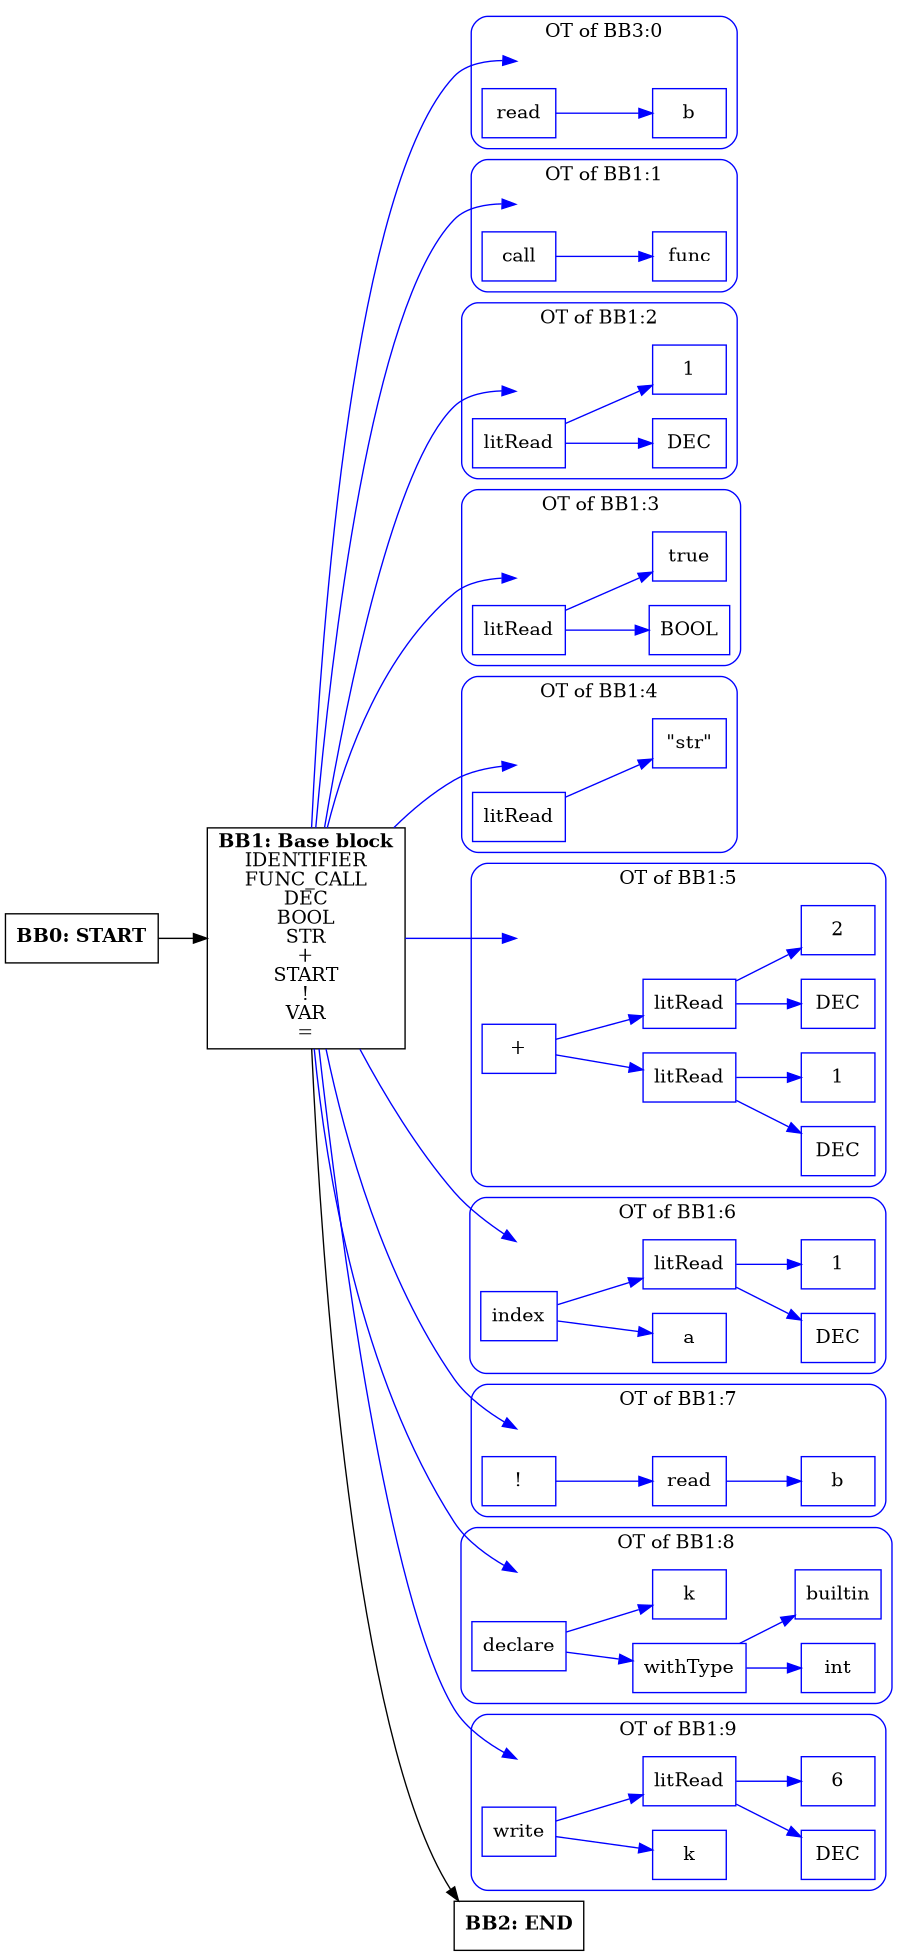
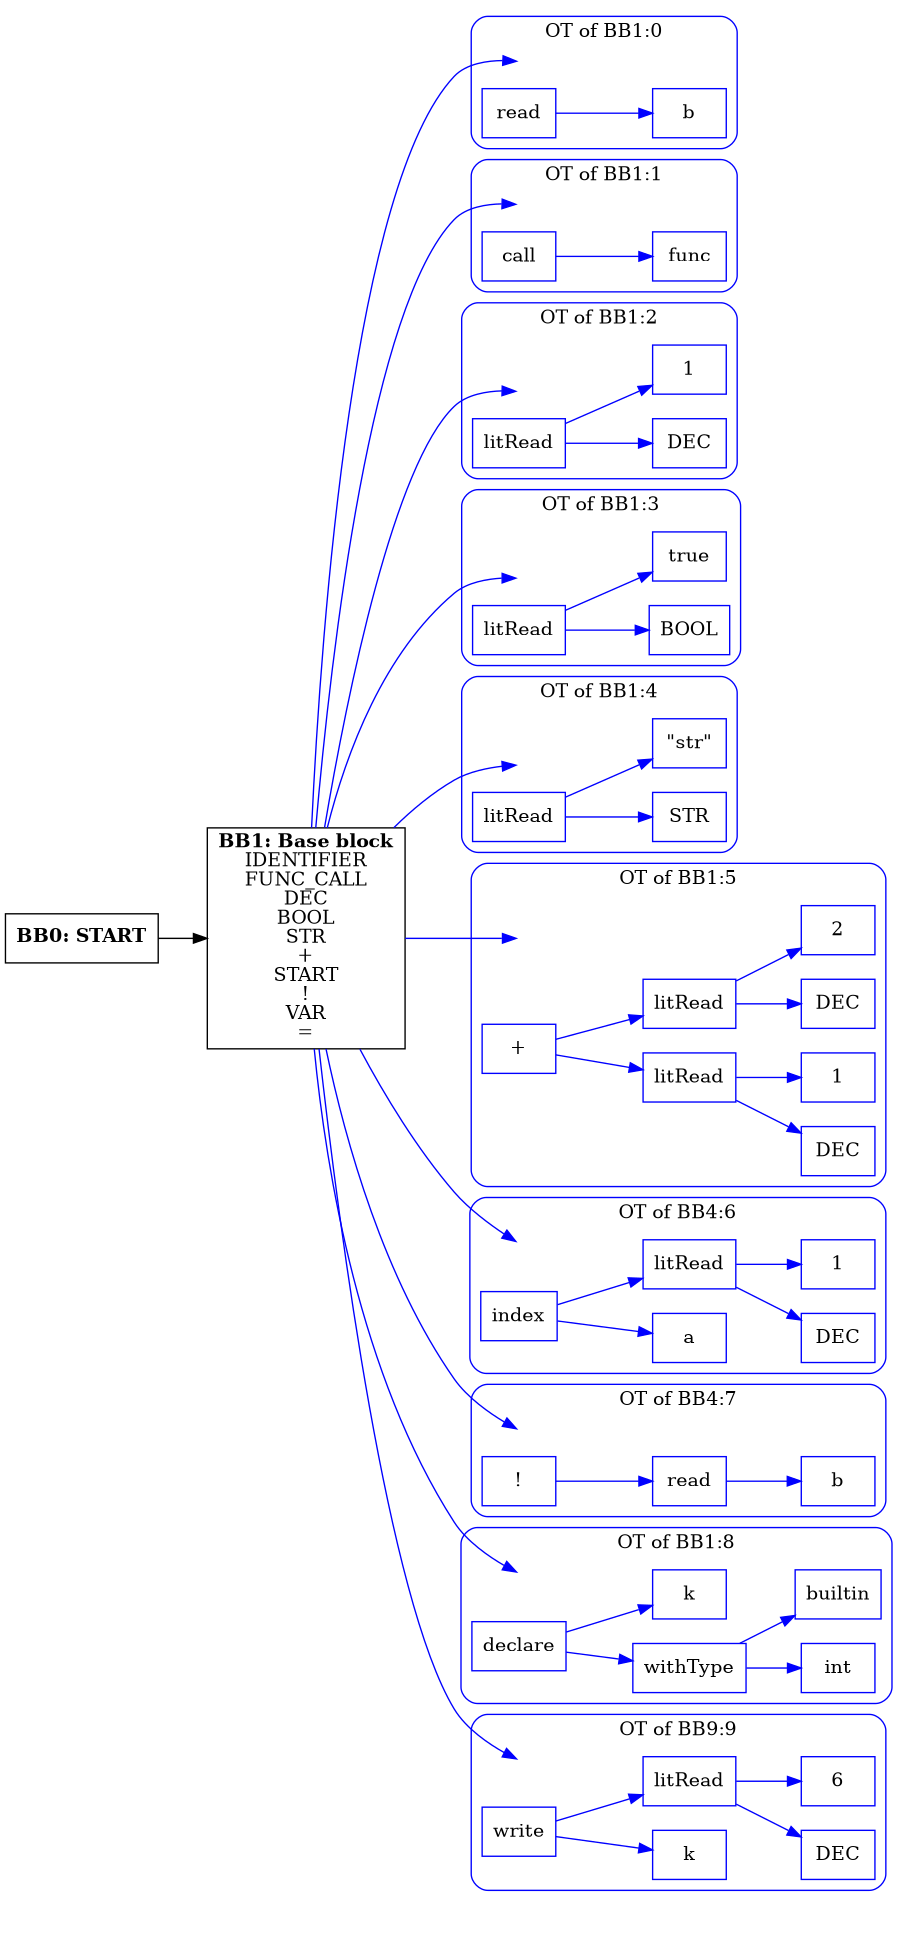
cluster "OT of BB3:0": label "OT of BB3:0" -> "OT of BB1:0"
node "STR": added
cluster "OT of BB1:6": label "OT of BB1:6" -> "OT of BB4:6"
cluster "OT of BB1:7": label "OT of BB1:7" -> "OT of BB4:7"
cluster "OT of BB1:9": label "OT of BB1:9" -> "OT of BB9:9"
node "BB2: END": removed
